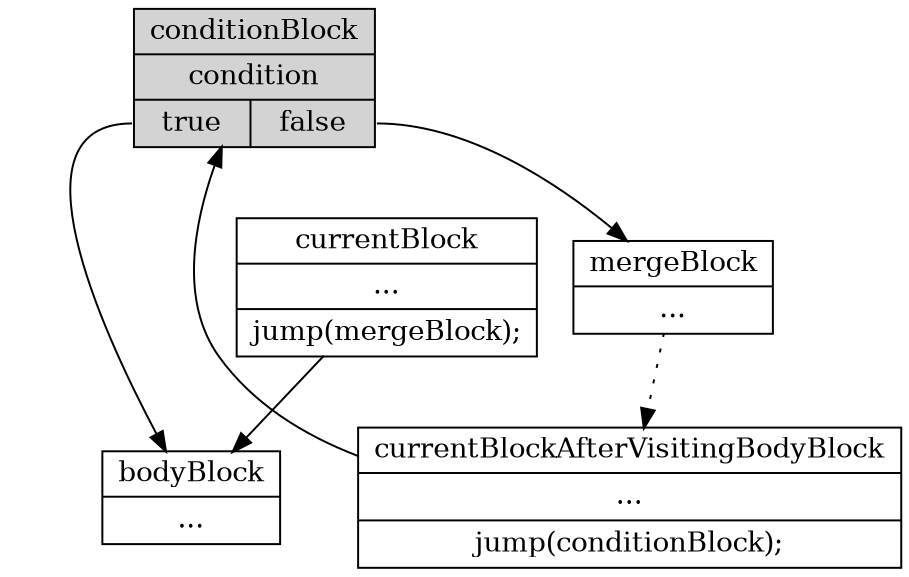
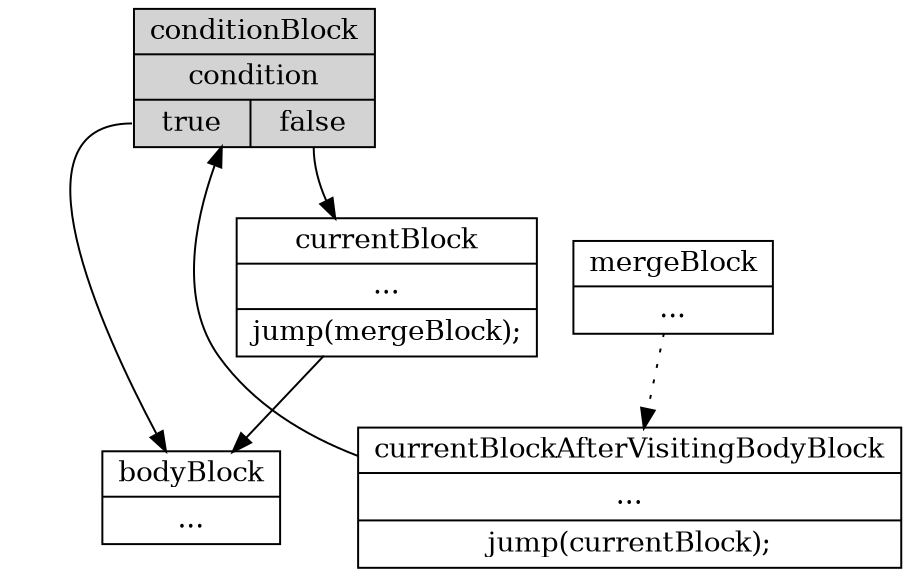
edge "conditionBlock" -> "mergeBlock": now "conditionBlock" -> "currentBlock"
node "currentBlockAfterVisitingBodyBlock": text "jump(conditionBlock);" -> "jump(currentBlock);"
